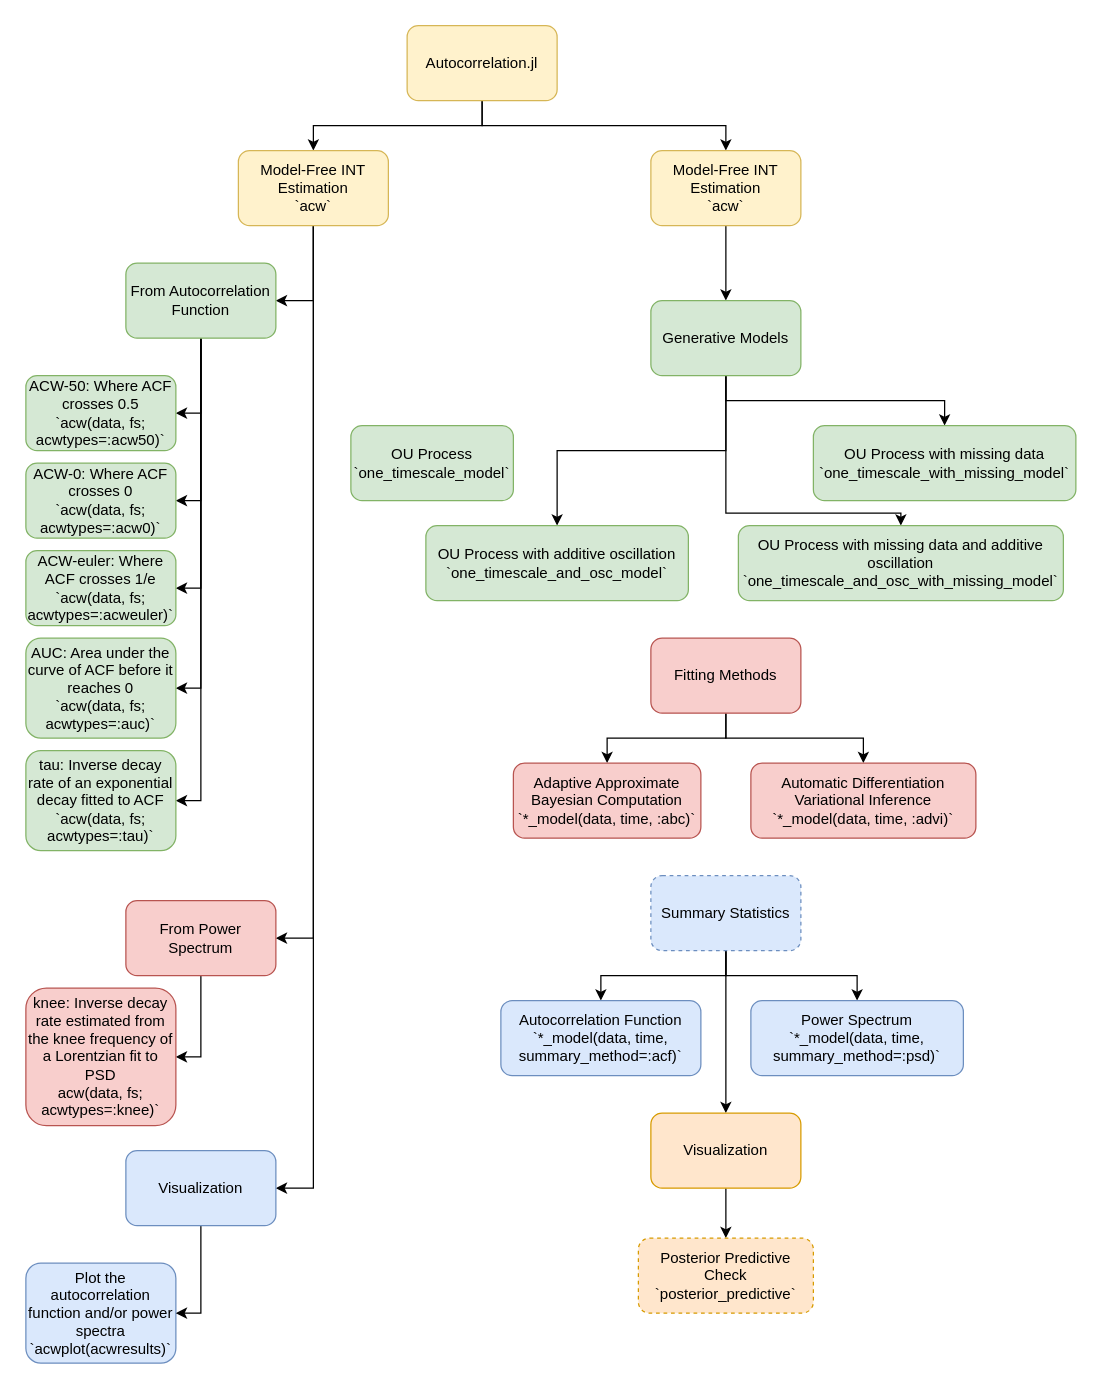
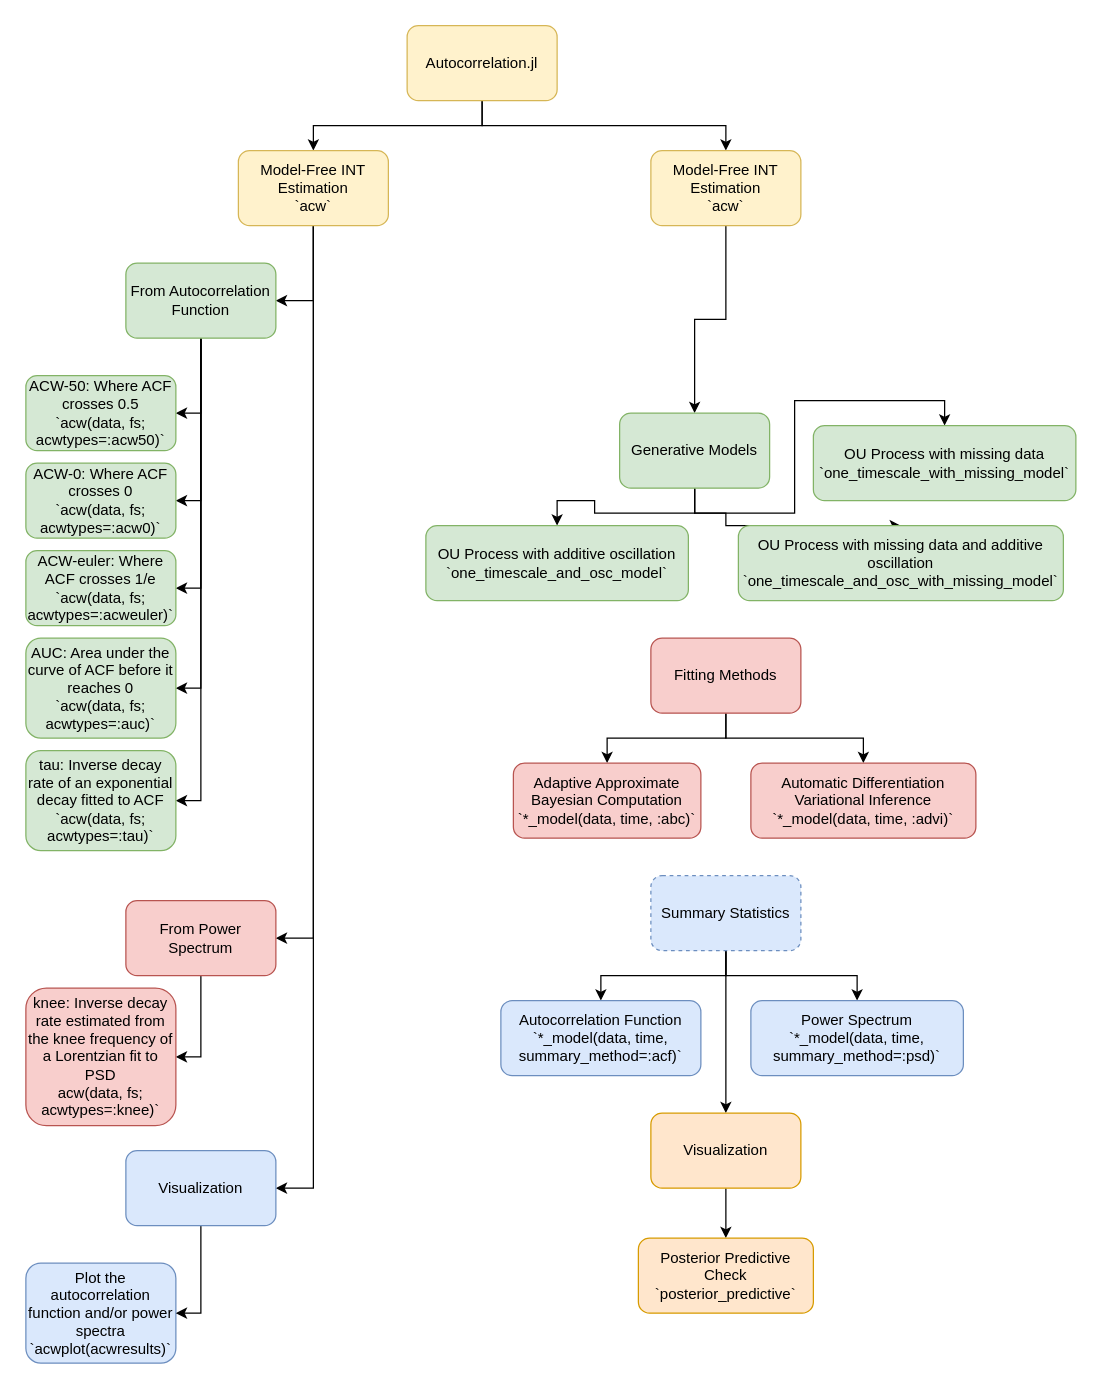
node "Generative Models": moved (726, 338) -> (694, 451)
node "OU Process `one_timescale_model`": removed
node "Posterior Predictive Check `posterior_predictive`": style dashed -> solid
